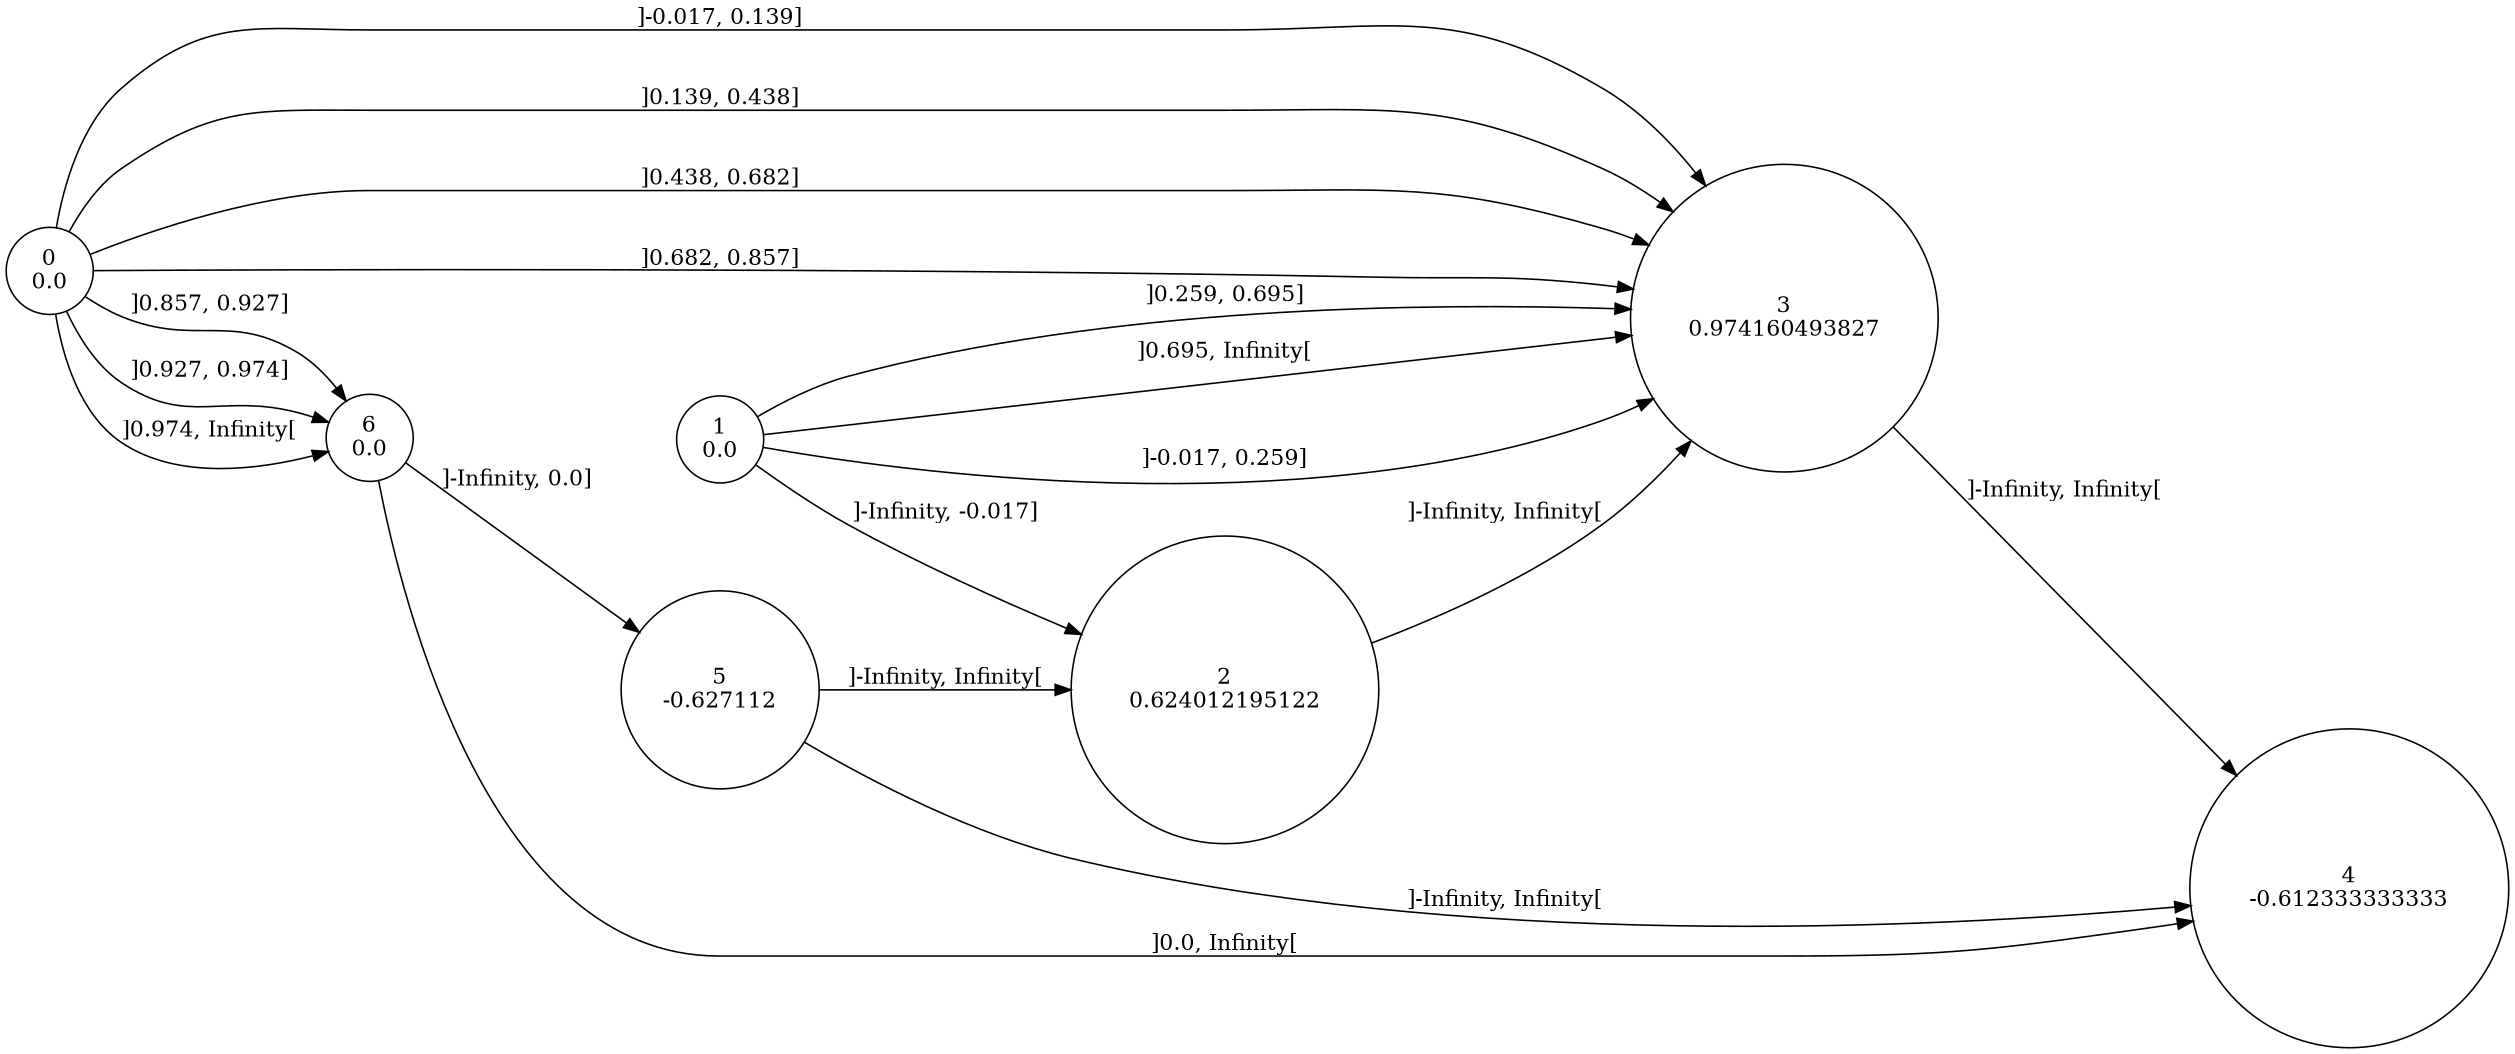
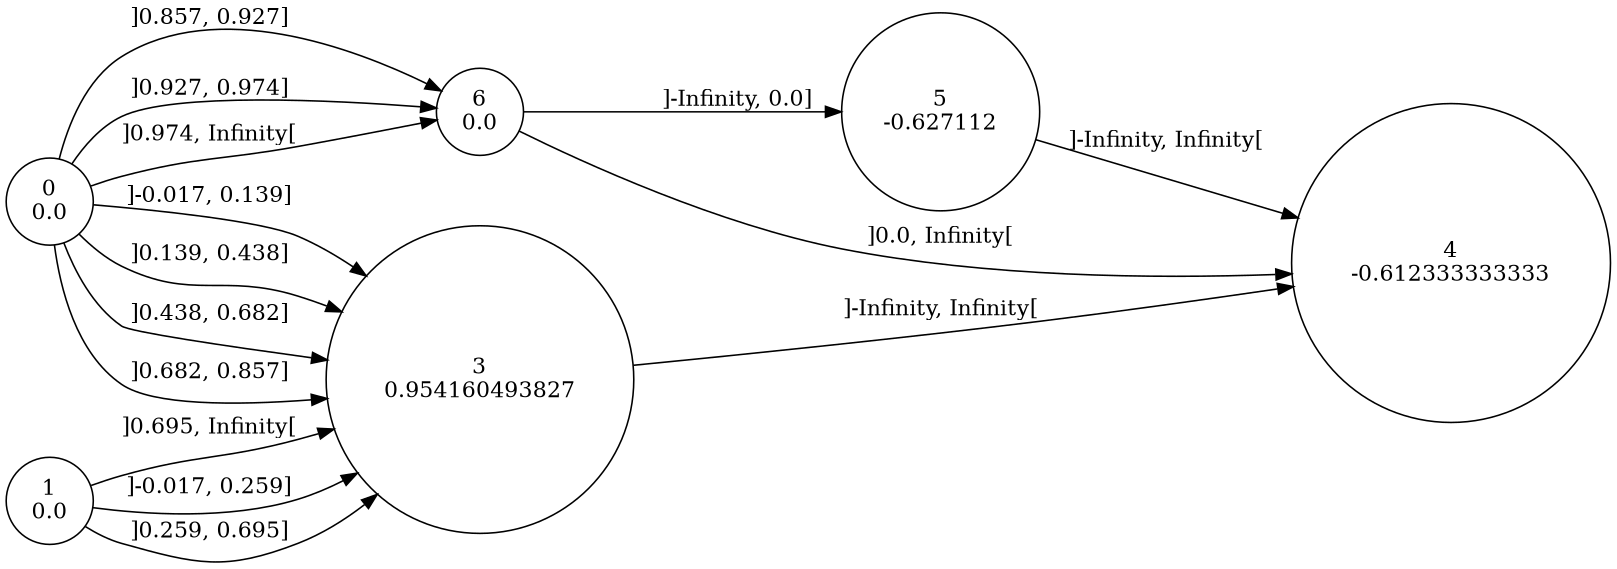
node "3 0.974160493827": label "3 0.974160493827" -> "3 0.954160493827"
node "2 0.624012195122": removed
